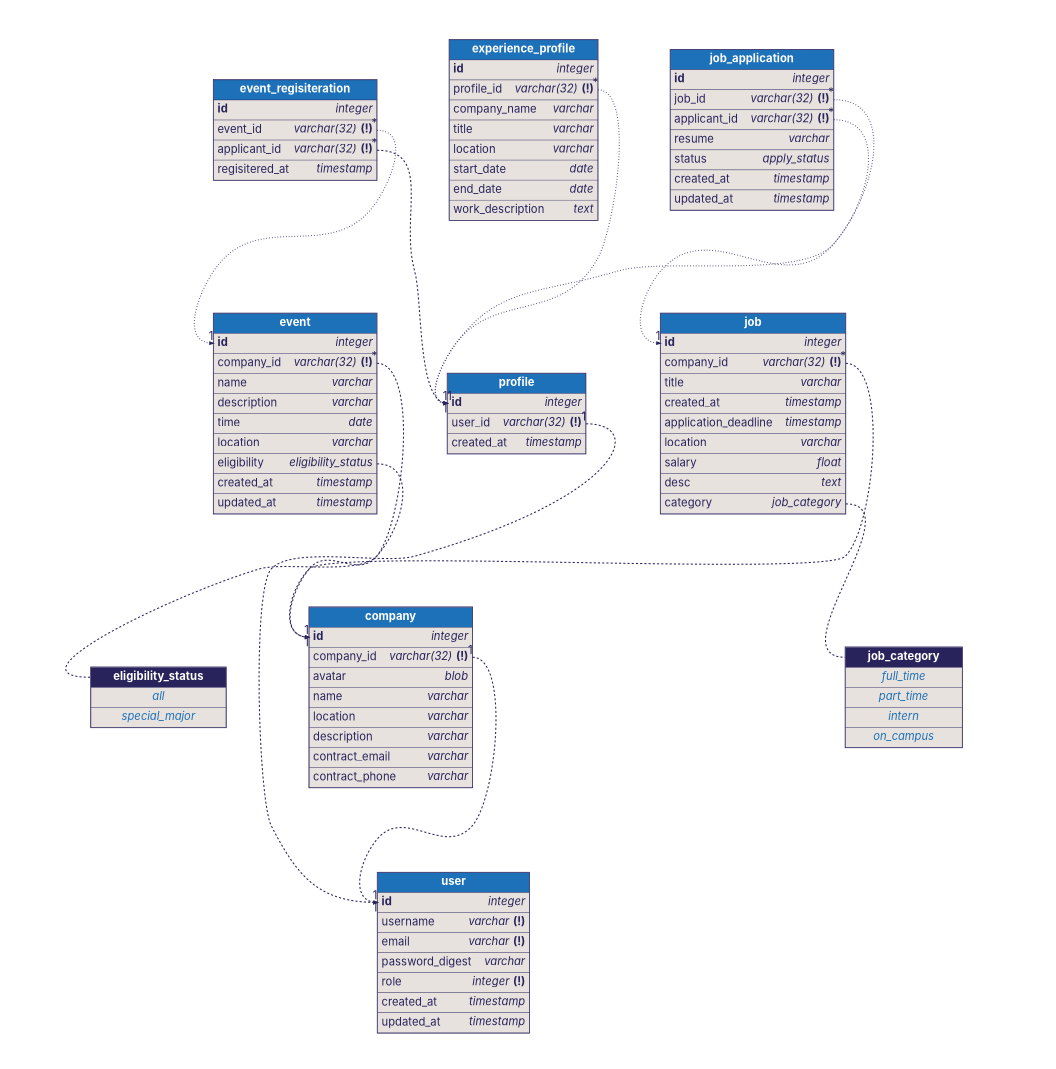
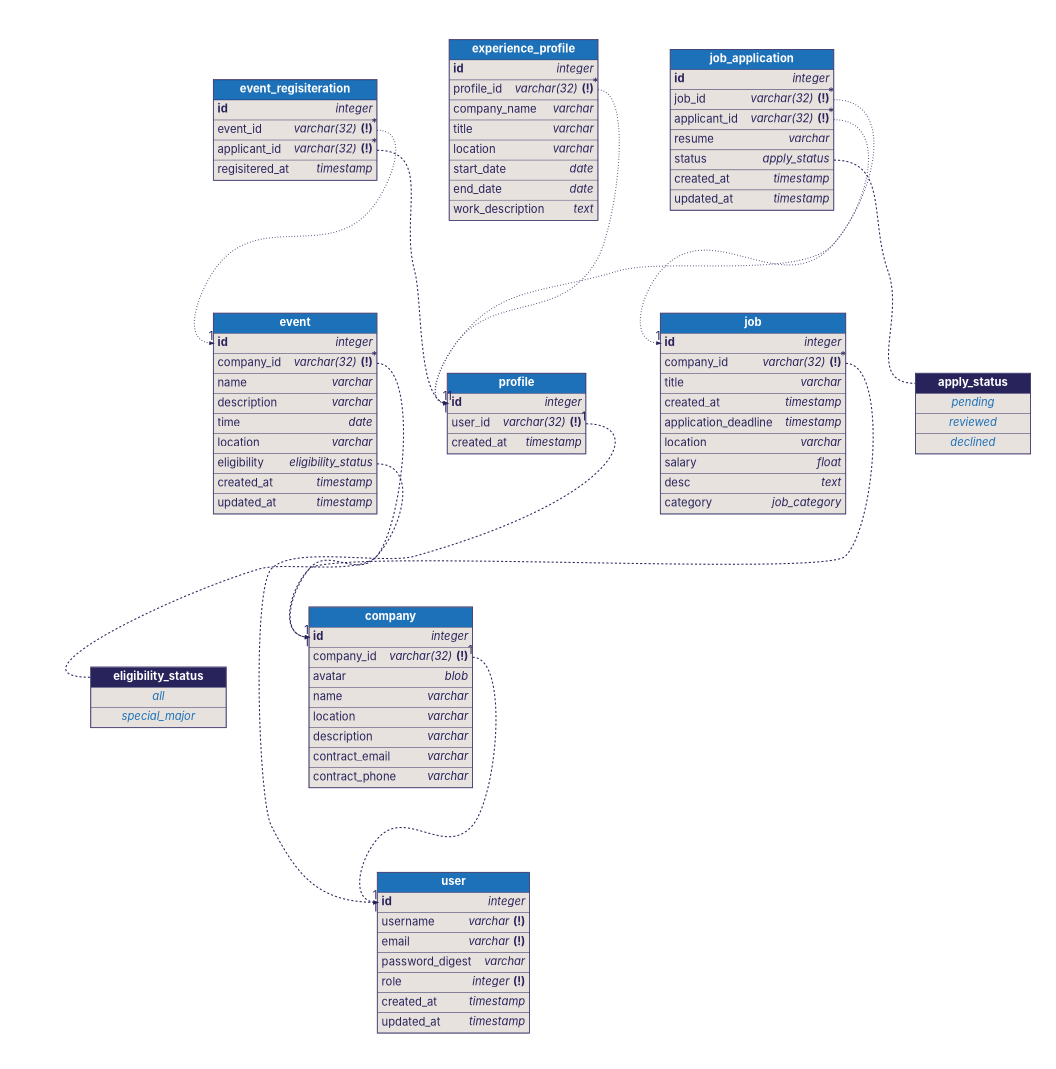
node "apply_status": added
node "job_category": removed
